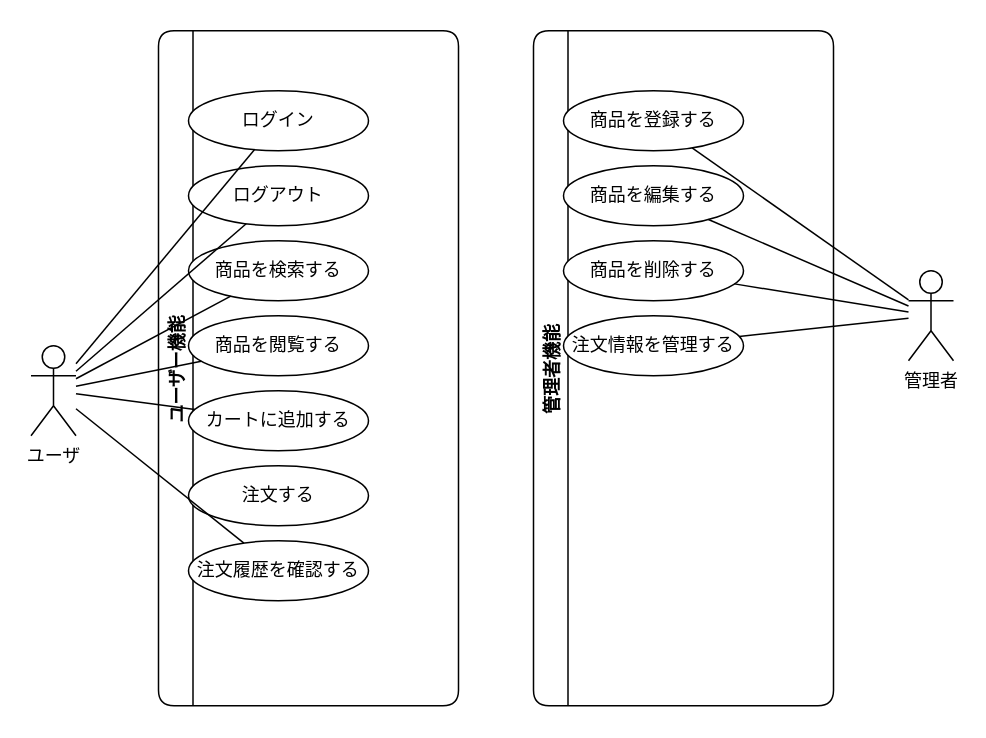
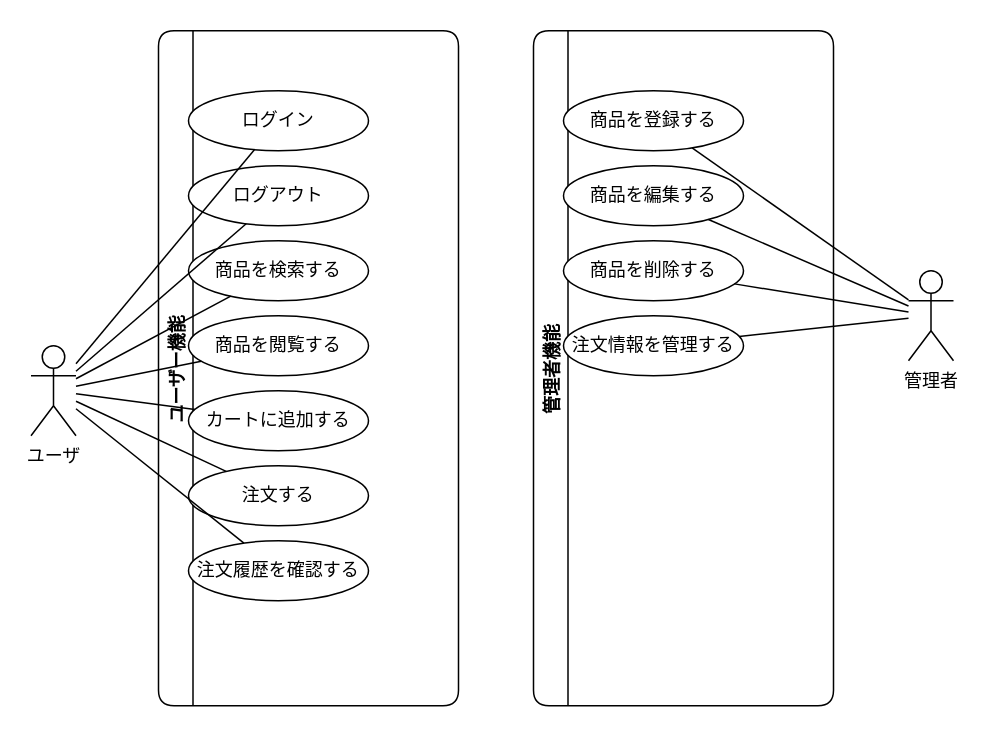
edge "ユーザ" -- "注文する": added
